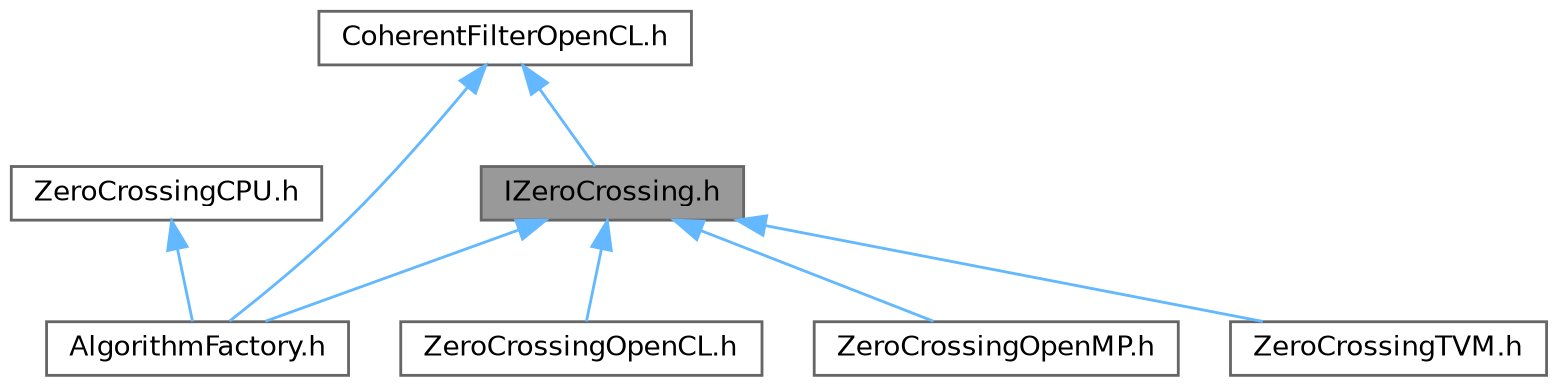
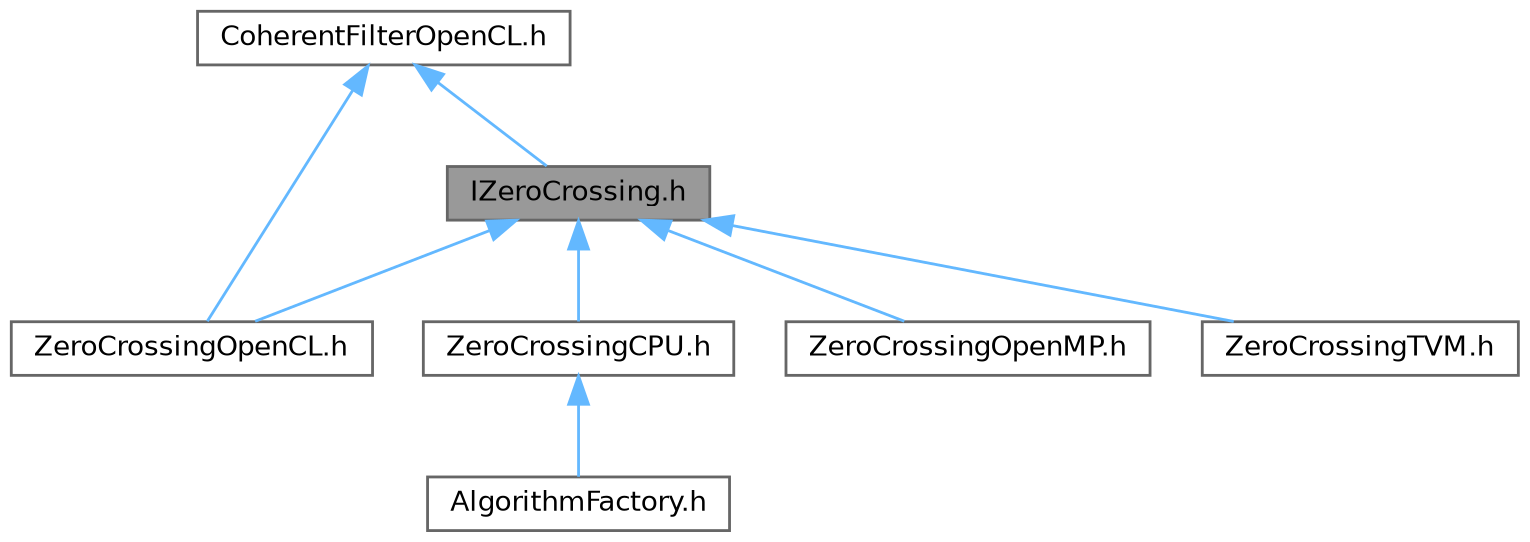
edge "AlgorithmFactory.h" -> "CoherentFilterOpenCL.h": now "ZeroCrossingOpenCL.h" -> "CoherentFilterOpenCL.h"
edge "AlgorithmFactory.h" -> "IZeroCrossing.h": now "ZeroCrossingCPU.h" -> "IZeroCrossing.h"
